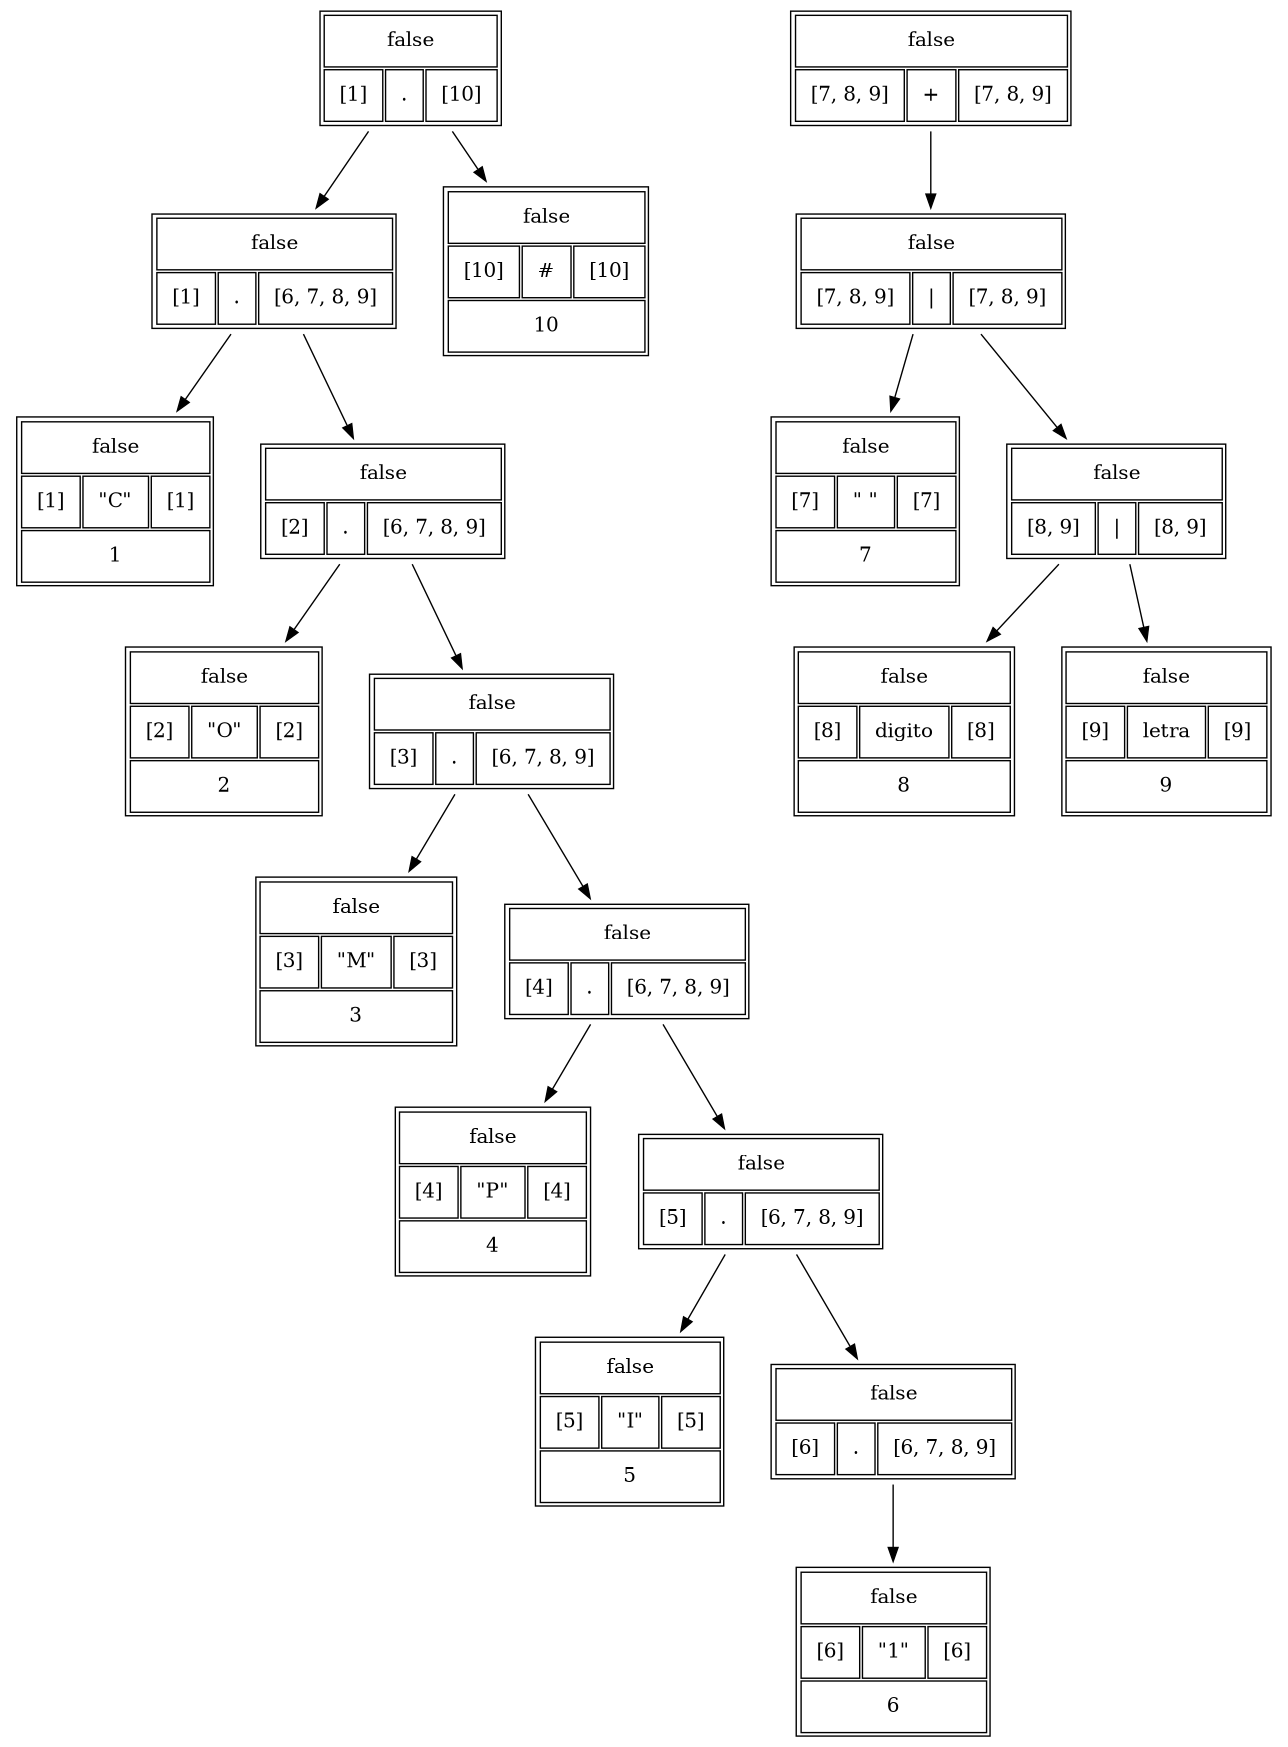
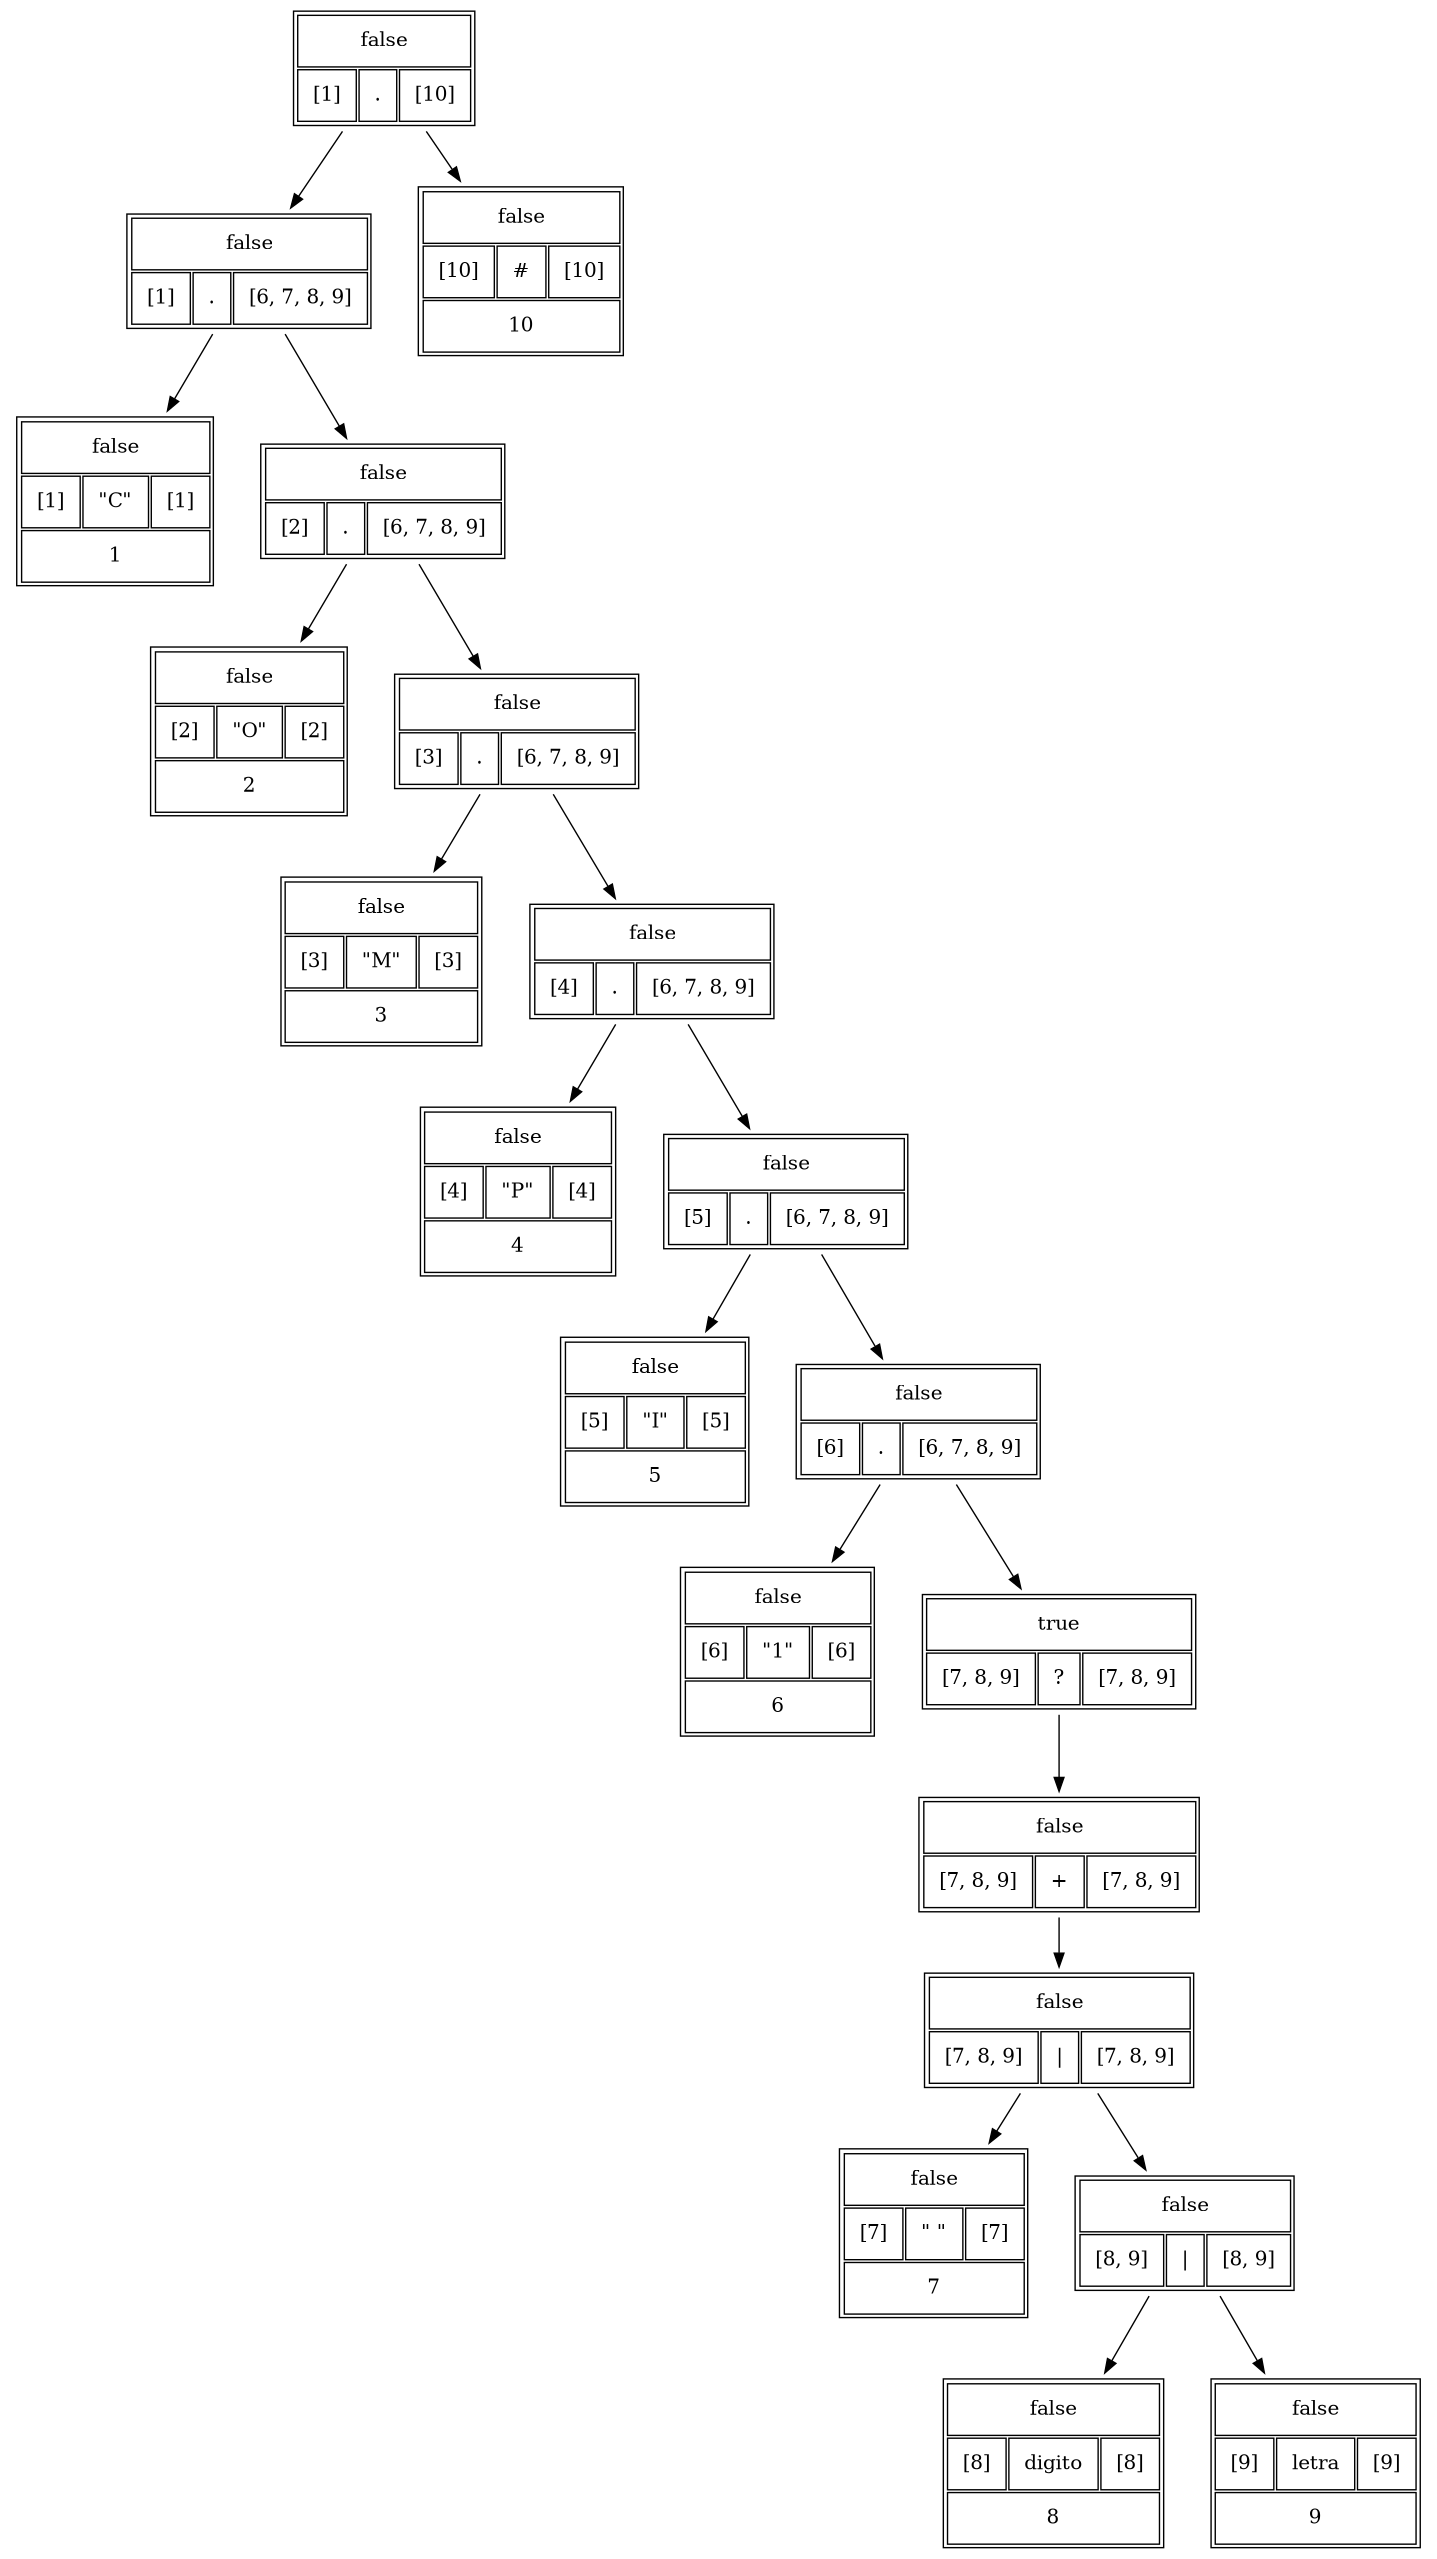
node "true": added
